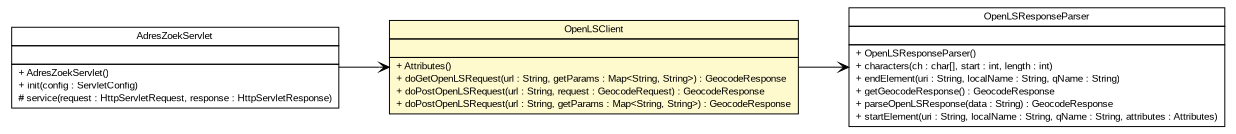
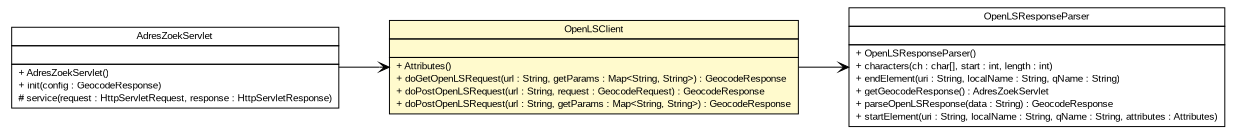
node "AdresZoekServlet": text "+ init(config : ServletConfig)" -> "+ init(config : GeocodeResponse)"
node "OpenLSResponseParser": text "+ getGeocodeResponse() : GeocodeResponse" -> "+ getGeocodeResponse() : AdresZoekServlet"
